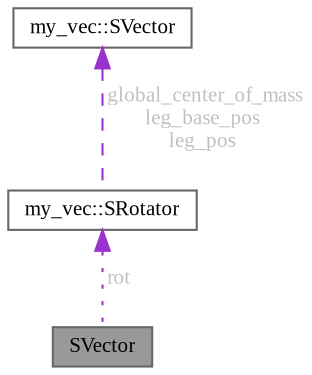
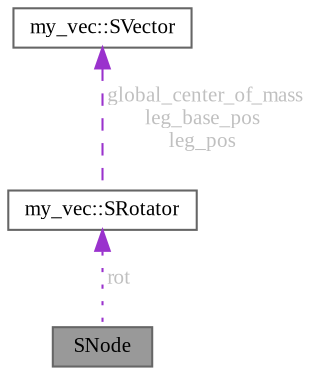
node "SVector": label "SVector" -> "SNode"
